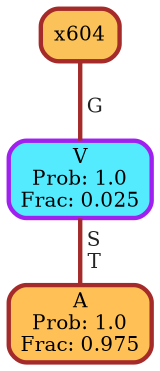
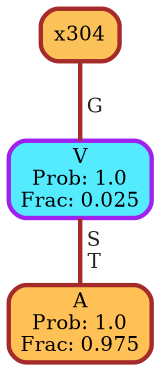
node "x604": label "x604" -> "x304"
